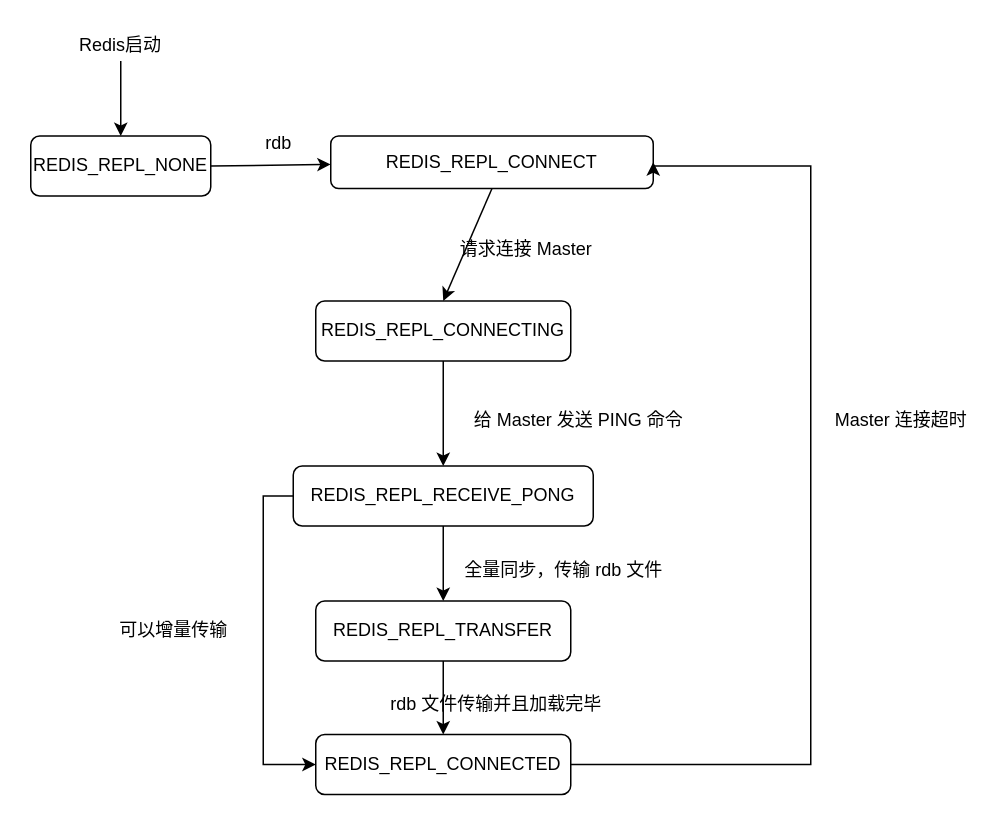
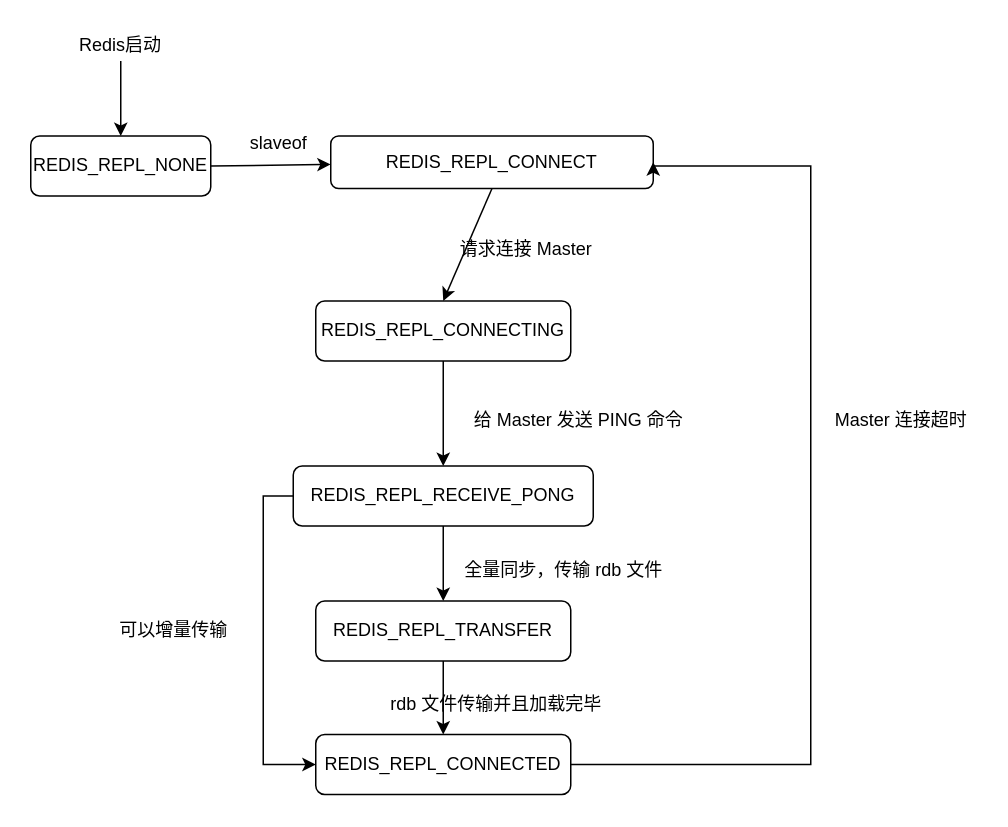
node "rdb": label "rdb" -> "slaveof"
